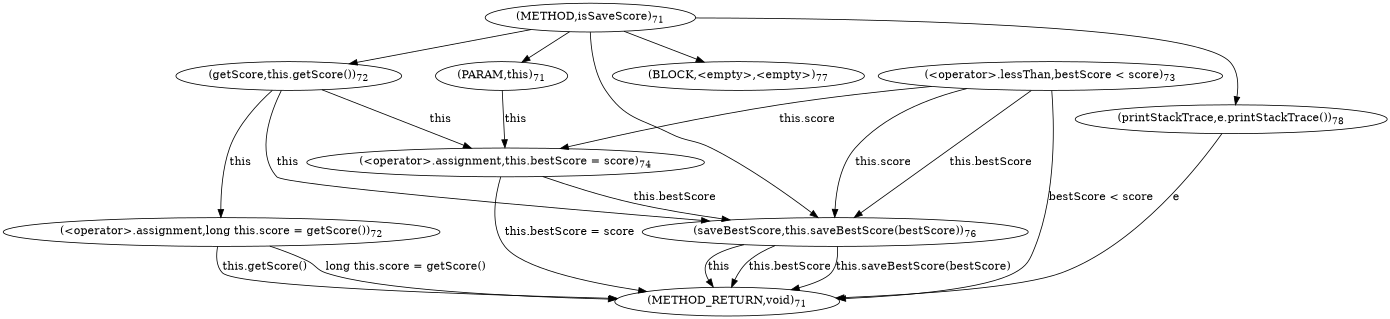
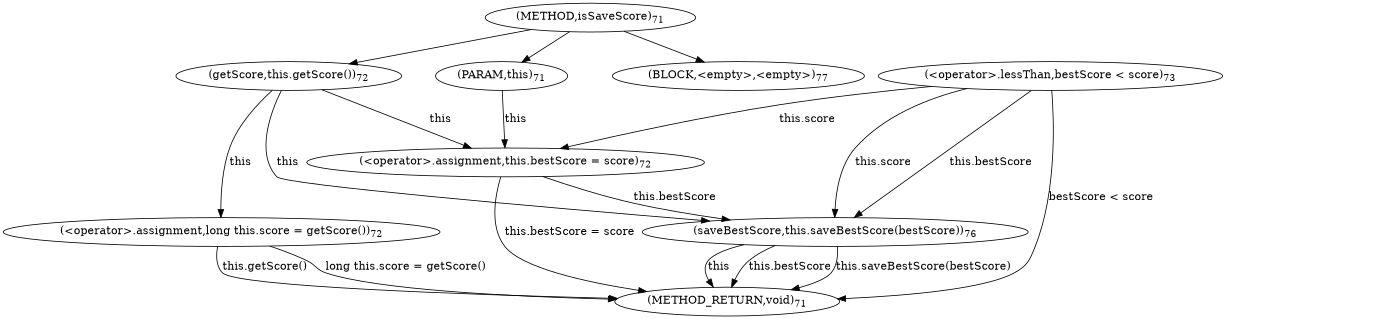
node "(printStackTrace,e.printStackTrace())": removed
edge "(METHOD,isSaveScore)" -> "(saveBestScore,this.saveBestScore(bestScore))": removed
node "(<operator>.assignment,this.bestScore = score)": text "74" -> "72"
